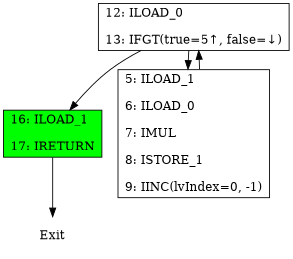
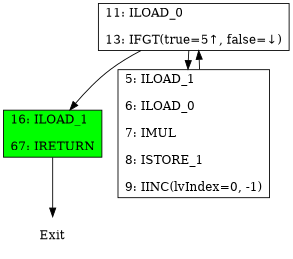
node "12: ILOAD_0 13: IFGT(true=5↑, false=↓)": label "12: ILOAD_0 13: IFGT(true=5↑, false=↓)" -> "11: ILOAD_0 13: IFGT(true=5↑, false=↓)"
node "16: ILOAD_1 17: IRETURN": label "16: ILOAD_1 17: IRETURN" -> "16: ILOAD_1 67: IRETURN"
